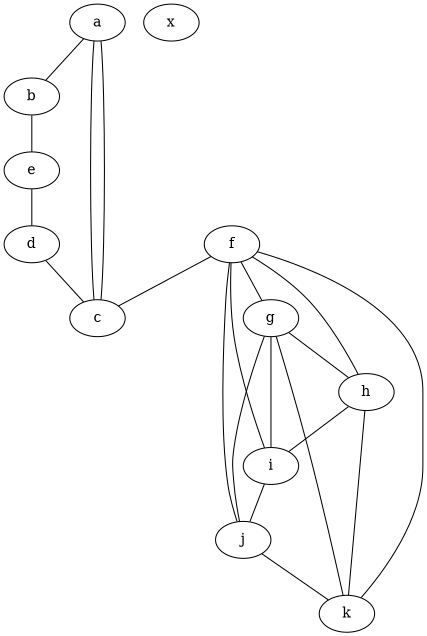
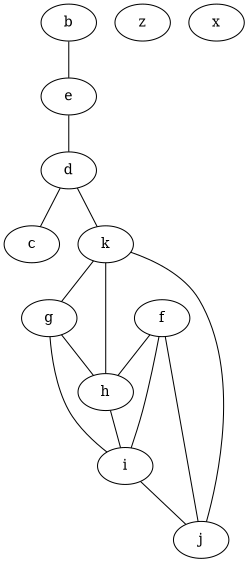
node "a": removed
node "z": added
edge "f" -- "c": removed
edge "f" -- "g": removed
edge "f" -- "k": now "d" -- "k"
edge "g" -- "j": removed
